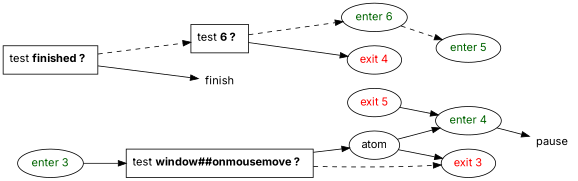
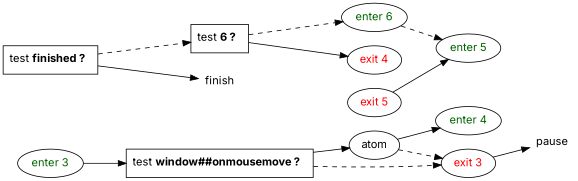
edge "exit 5" -> "enter 4": now "exit 5" -> "enter 5"
edge "enter 4" -> "pause": now "exit 3" -> "pause"
edge "atom" -> "exit 3": style solid -> dashed
